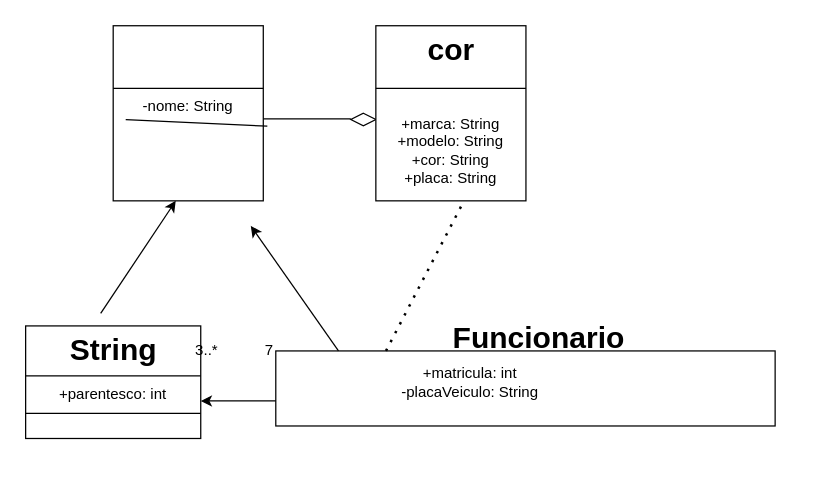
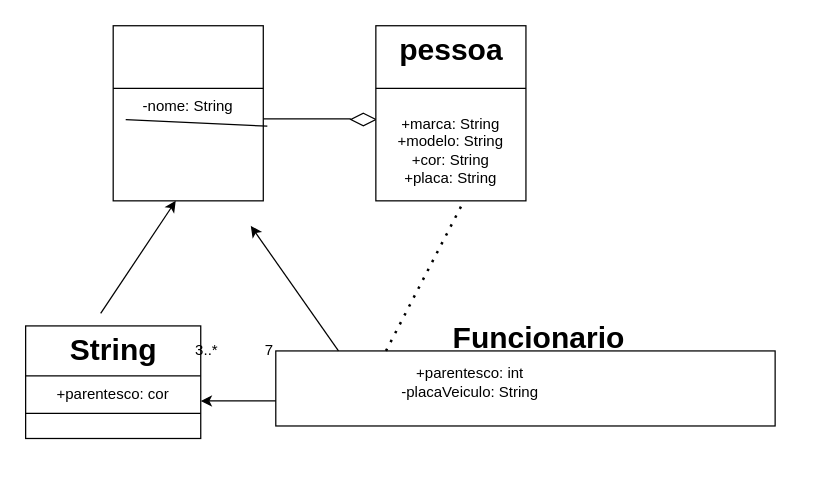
node "cor": label "cor" -> "pessoa"
node "+matricula: int -placaVeiculo: String": label "+matricula: int -placaVeiculo: String" -> "+parentesco: int -placaVeiculo: String"
node "+parentesco: int": label "+parentesco: int" -> "+parentesco: cor"
